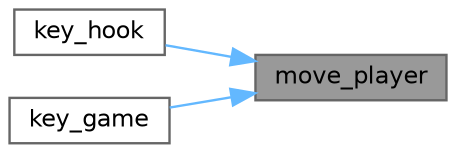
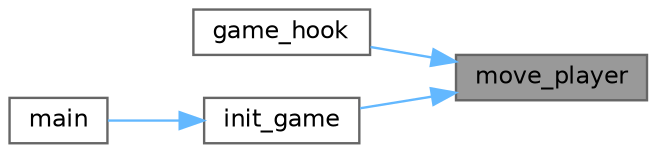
node "key_hook": label "key_hook" -> "game_hook"
node "main": added
node "key_game": label "key_game" -> "init_game"
